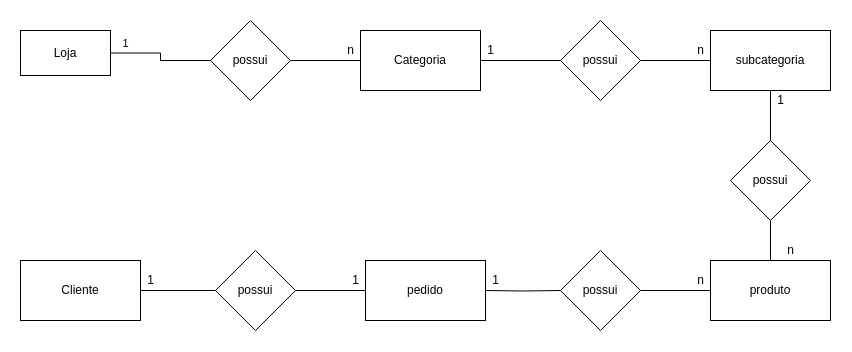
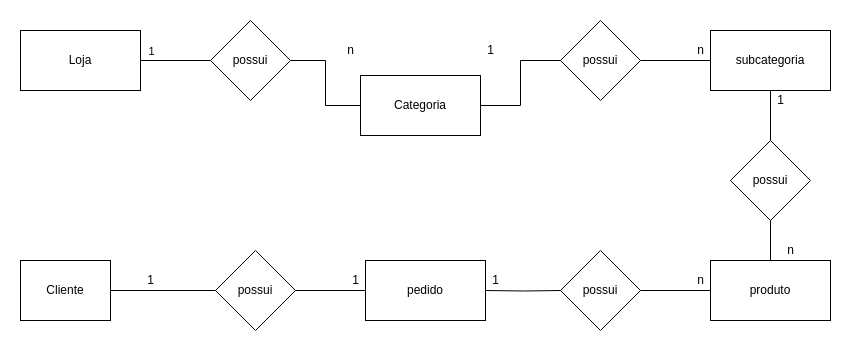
node "Loja": size 90x45 -> 120x60
node "Categoria": moved (421, 61) -> (421, 106)
node "Cliente": size 120x60 -> 90x60
